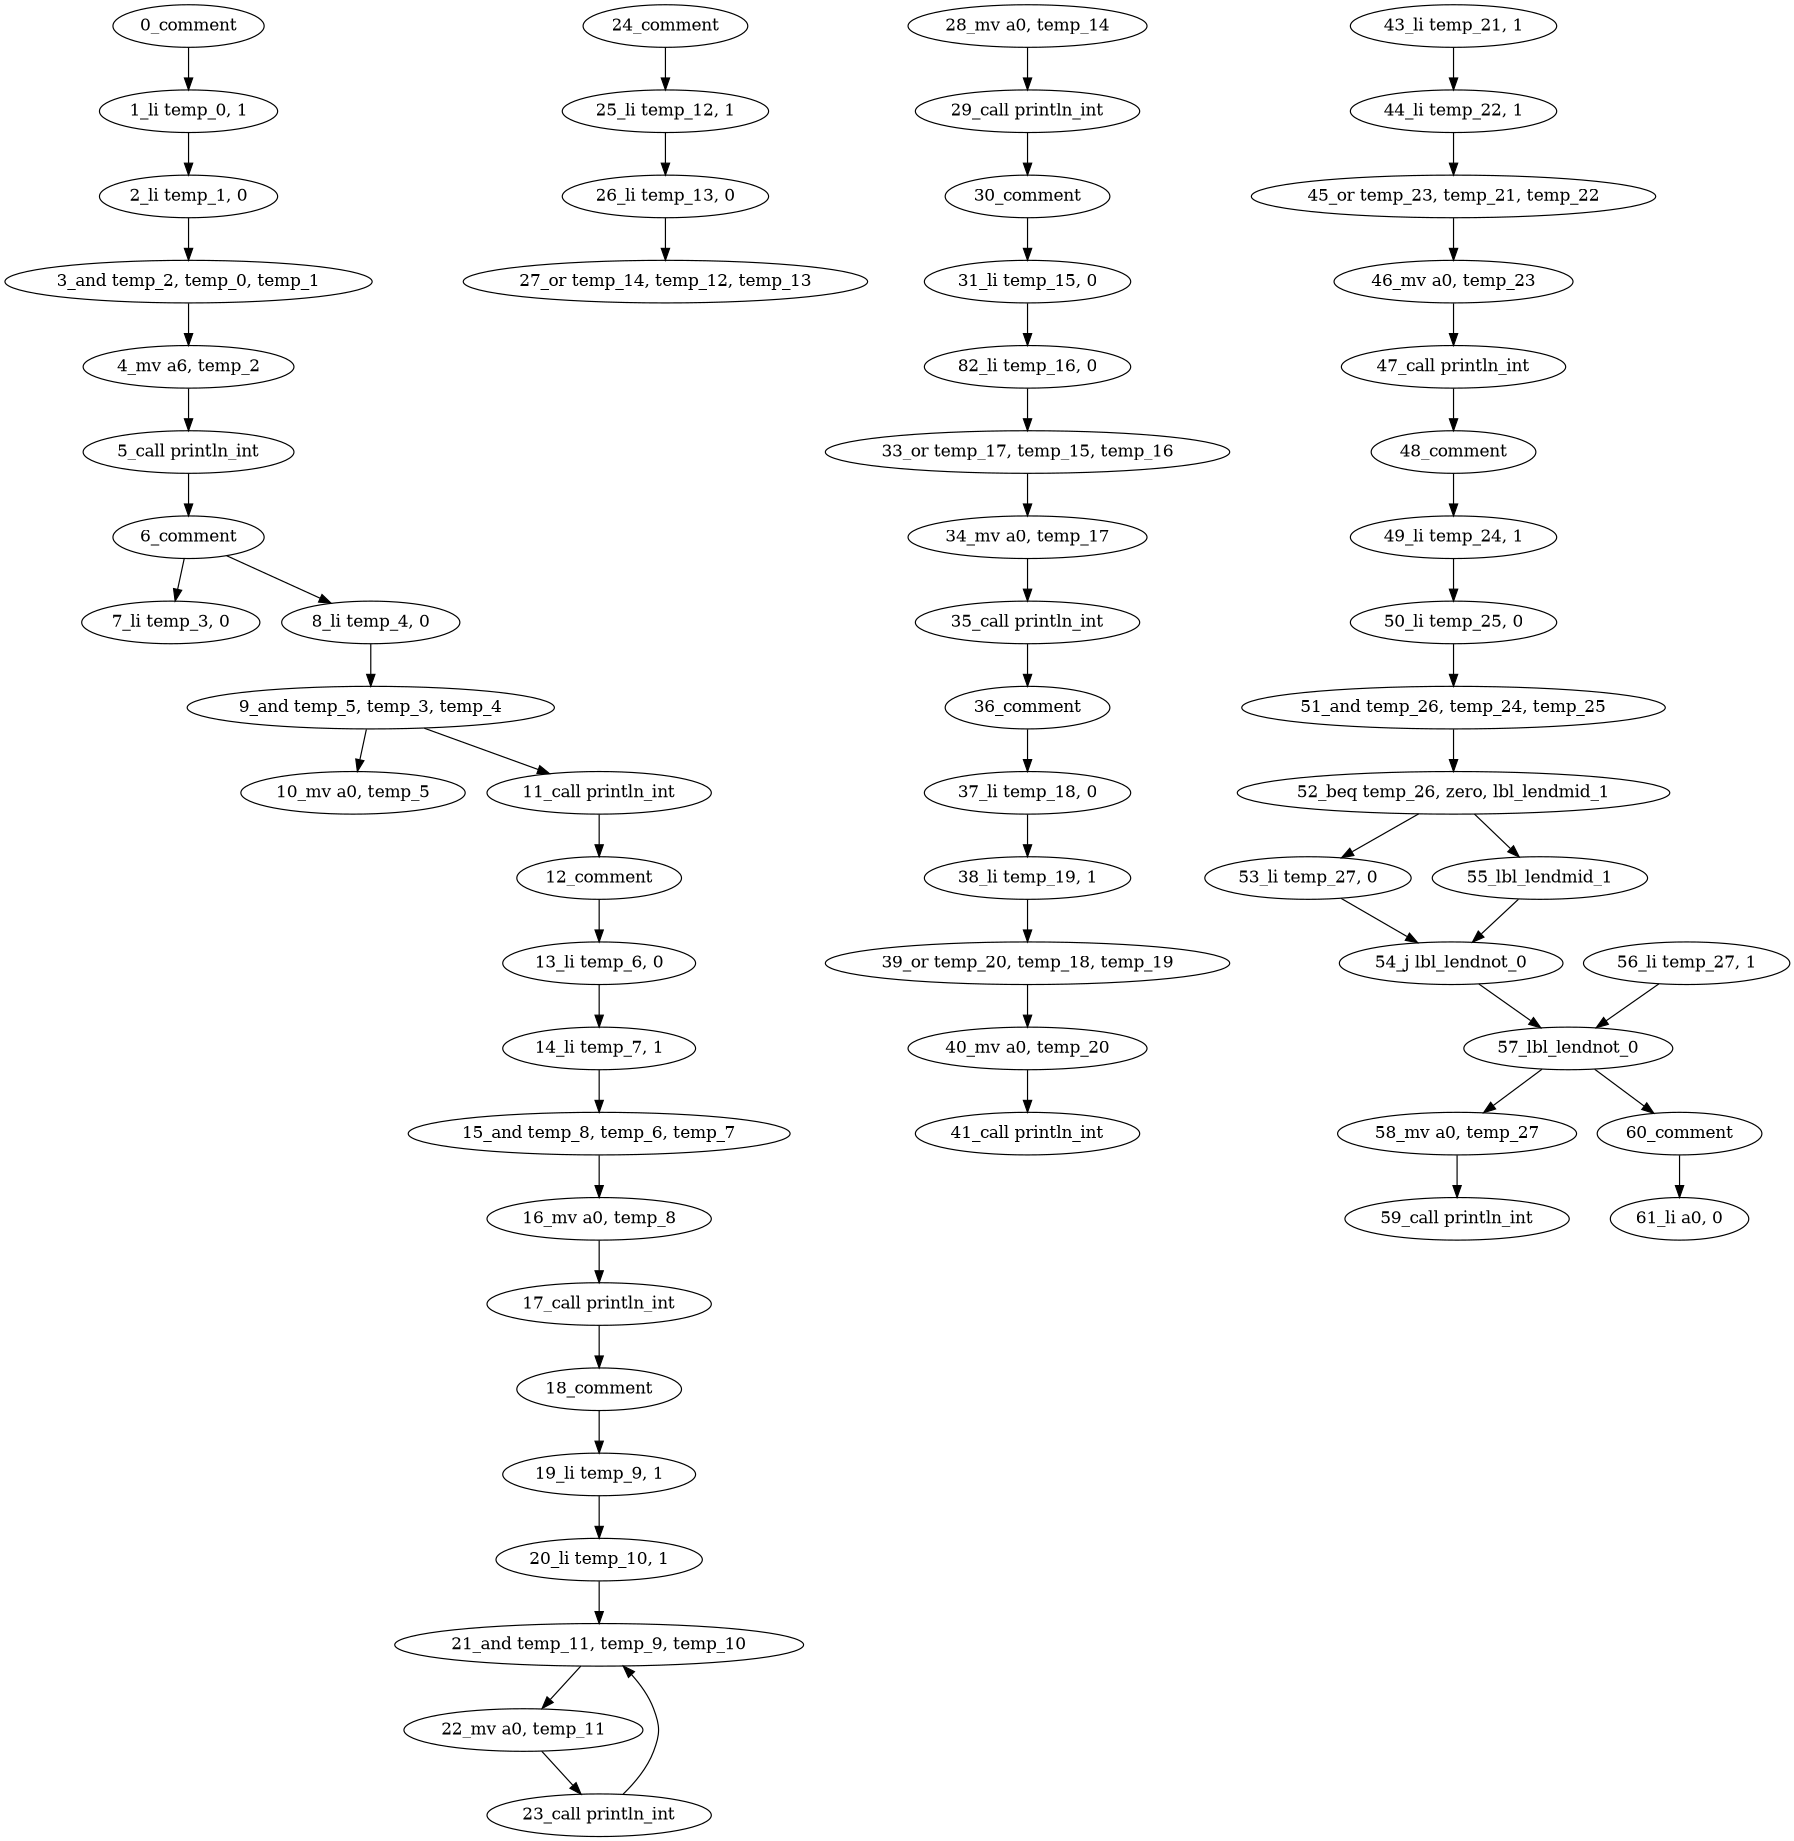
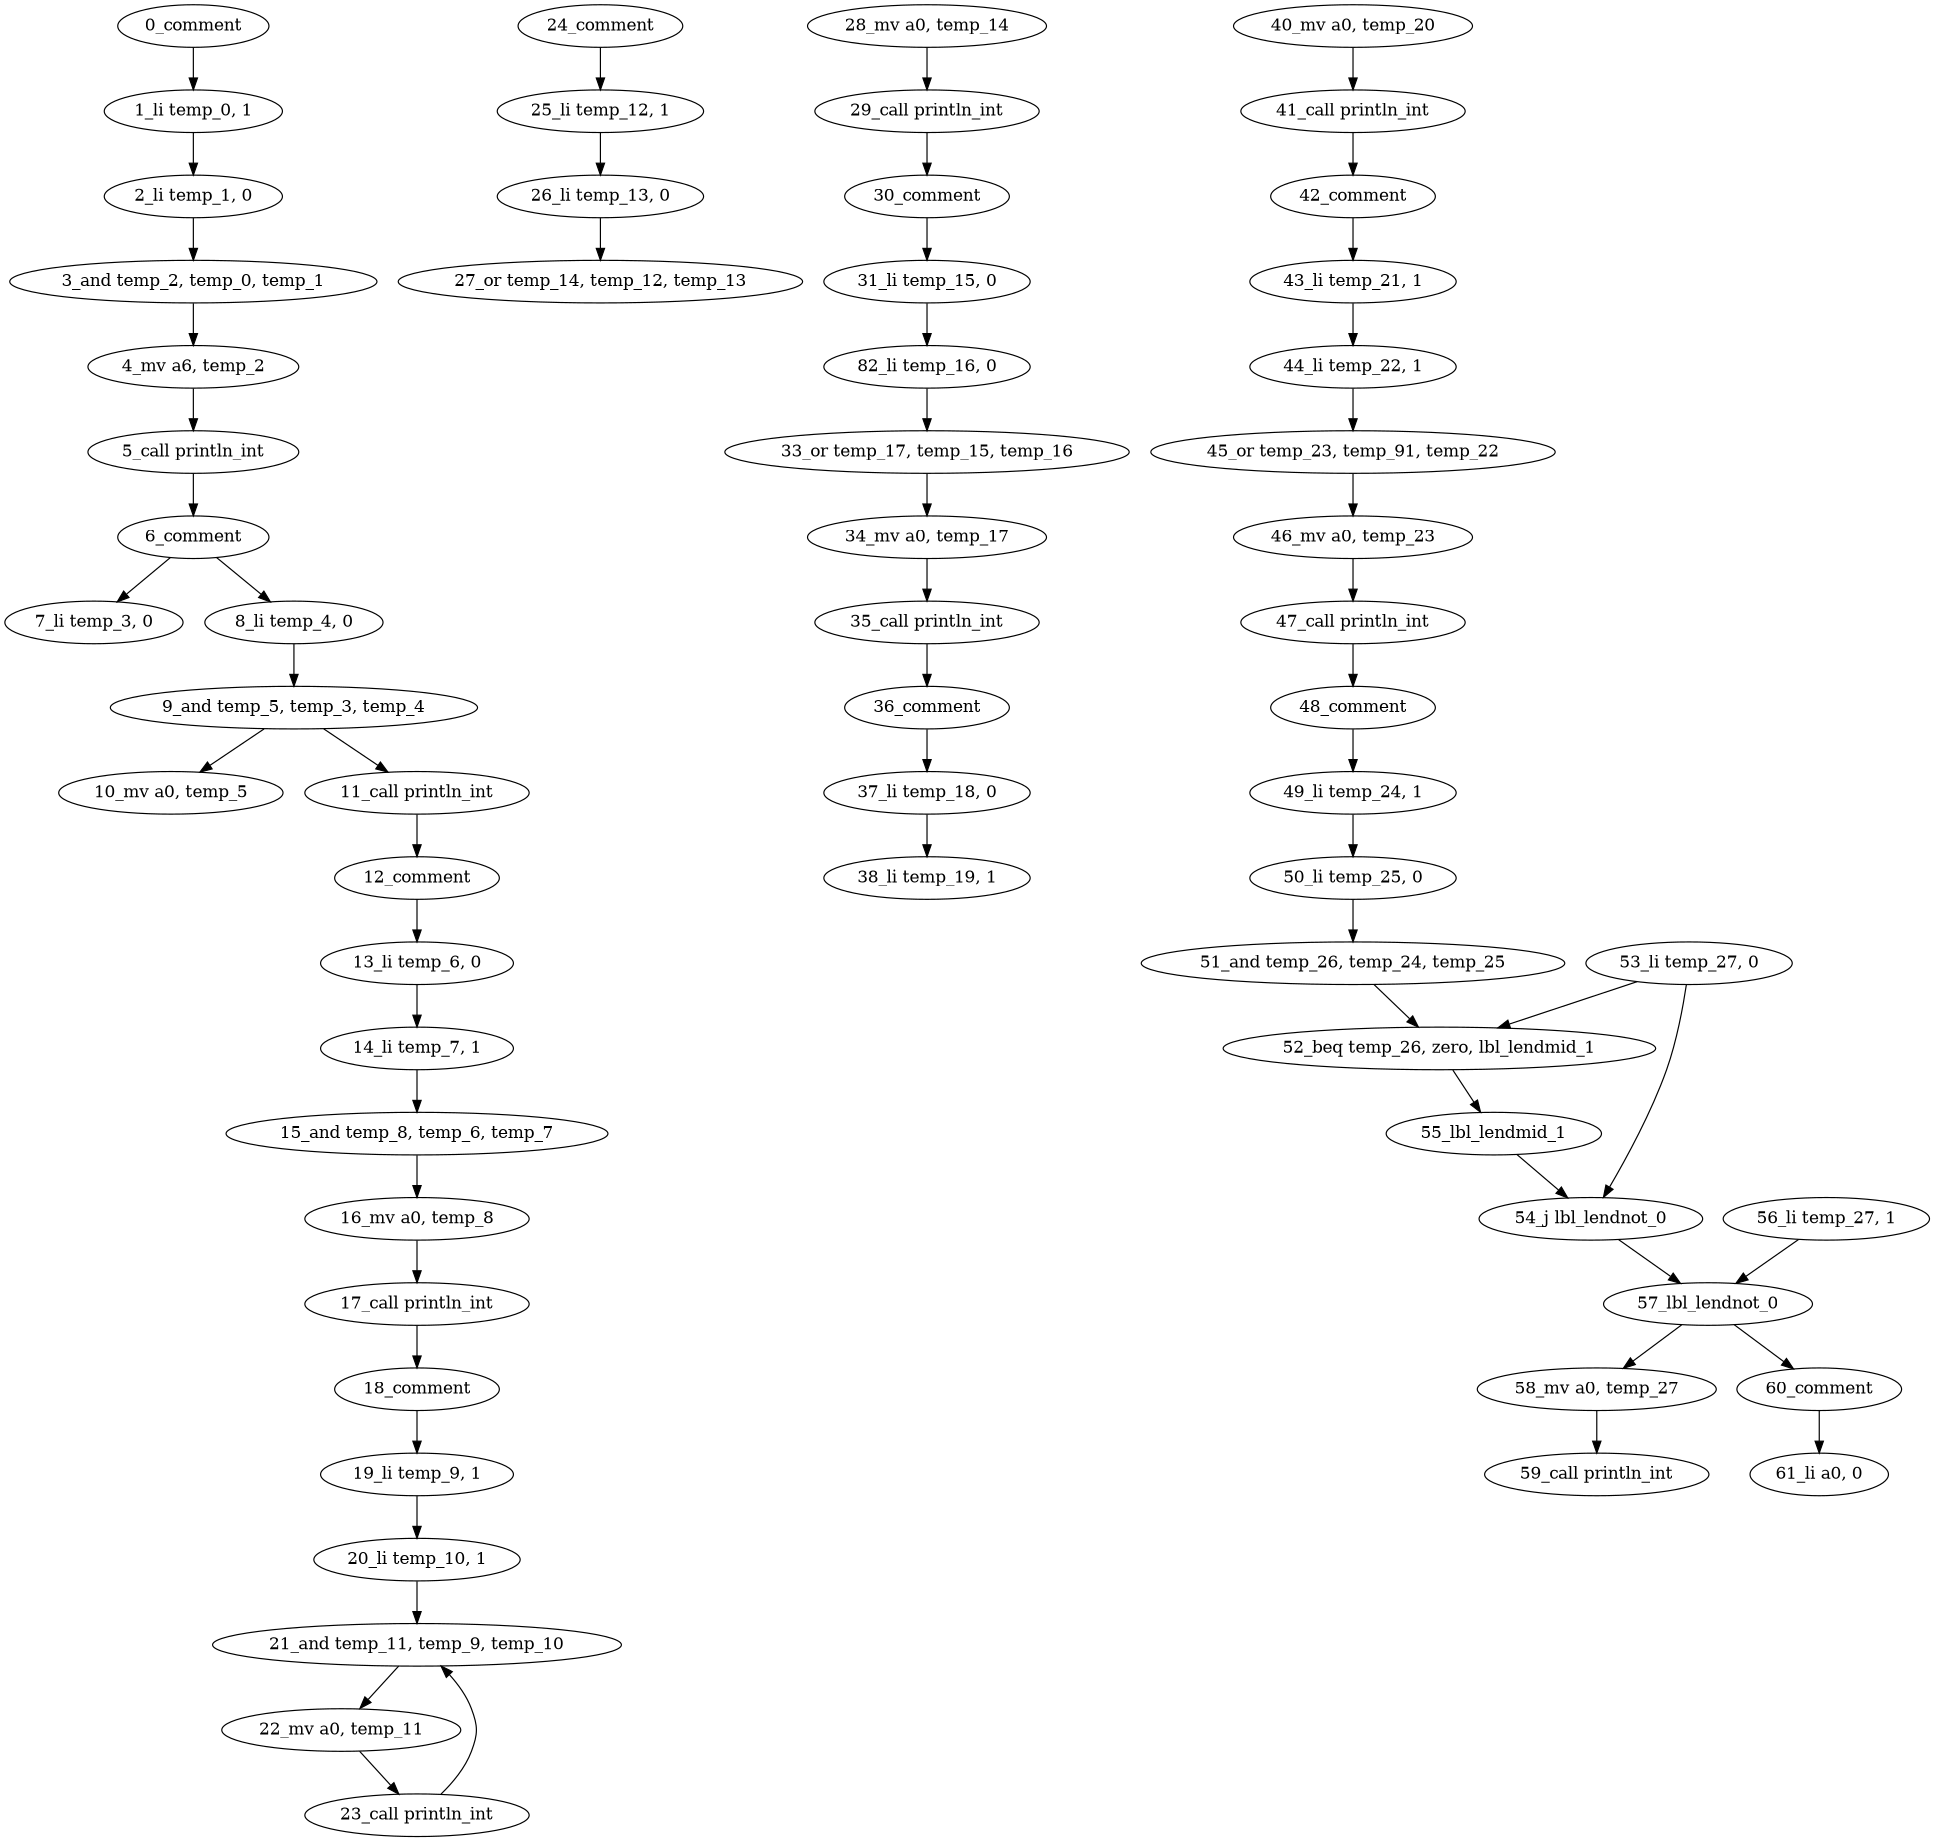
node "42_comment": added
node "45_or temp_23, temp_21, temp_22": label "45_or temp_23, temp_21, temp_22" -> "45_or temp_23, temp_91, temp_22"
edge "52_beq temp_26, zero, lbl_lendmid_1" -> "53_li temp_27, 0": reversed
node "39_or temp_20, temp_18, temp_19": removed
